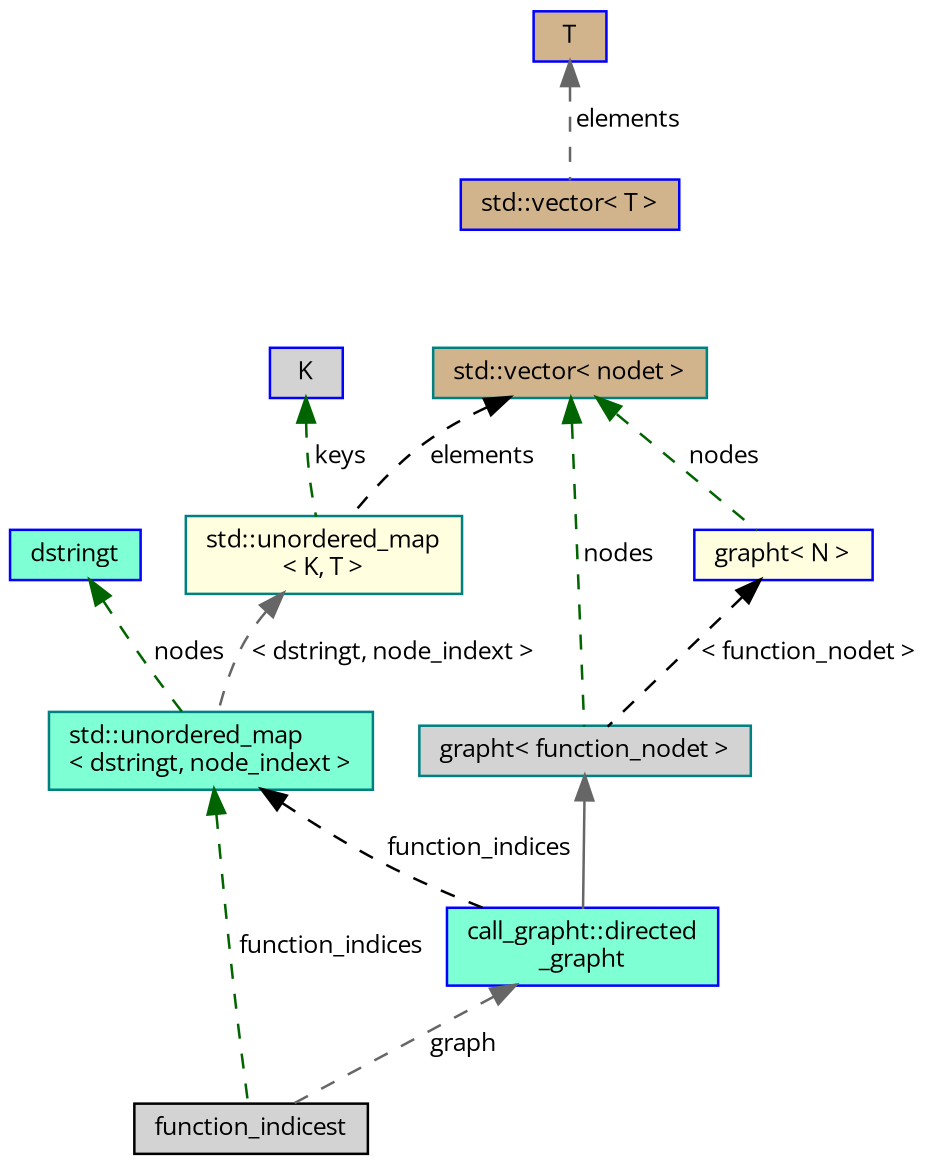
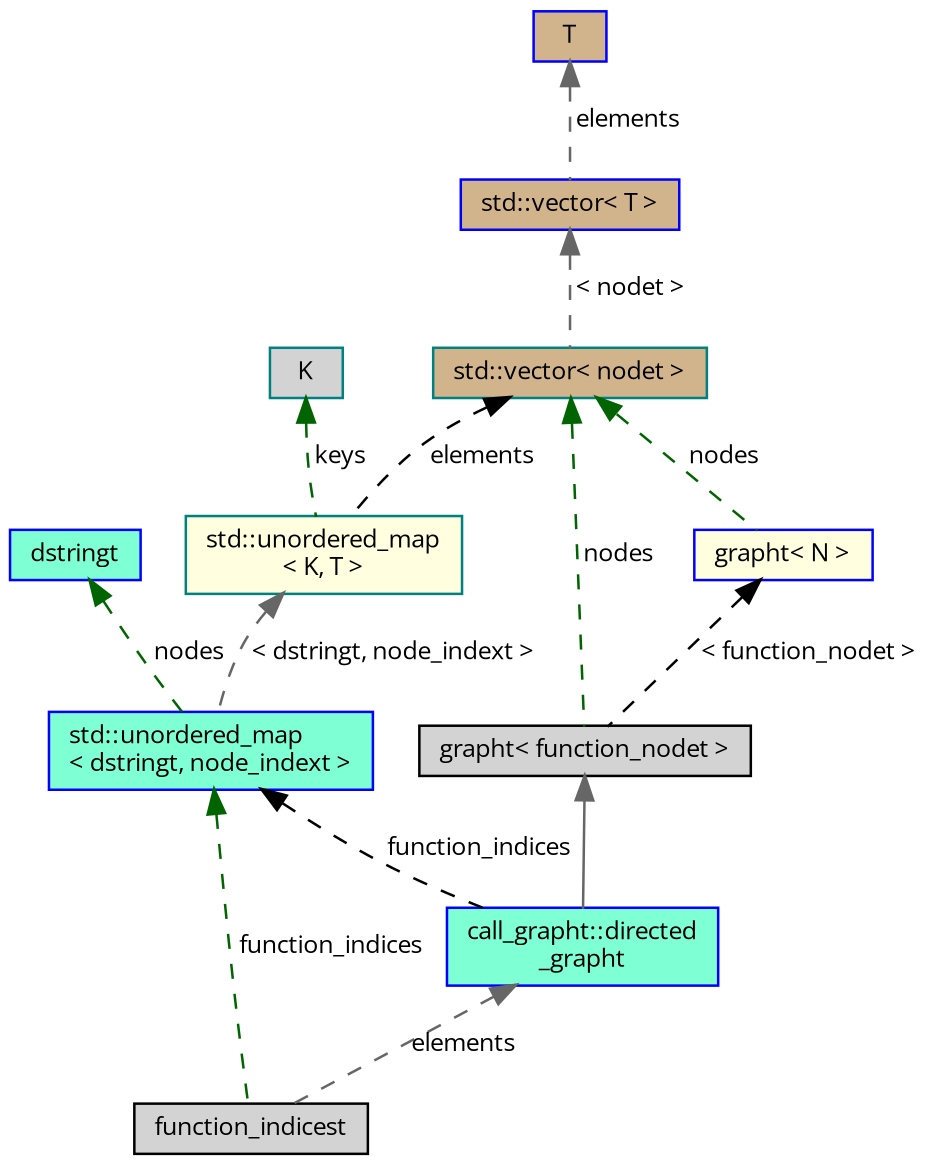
edge "std::vector< nodet >" -> "std::vector< T >": added, label "< nodet >"
node "K": color blue -> teal
node "std::unordered_map < dstringt, node_indext >": color teal -> blue
node "grapht< function_nodet >": color teal -> black
edge "function_indicest" -> "call_grapht::directed _grapht": label " graph" -> " elements"
